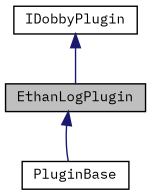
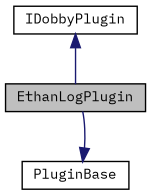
edge "PluginBase" -> "EthanLogPlugin": reversed
